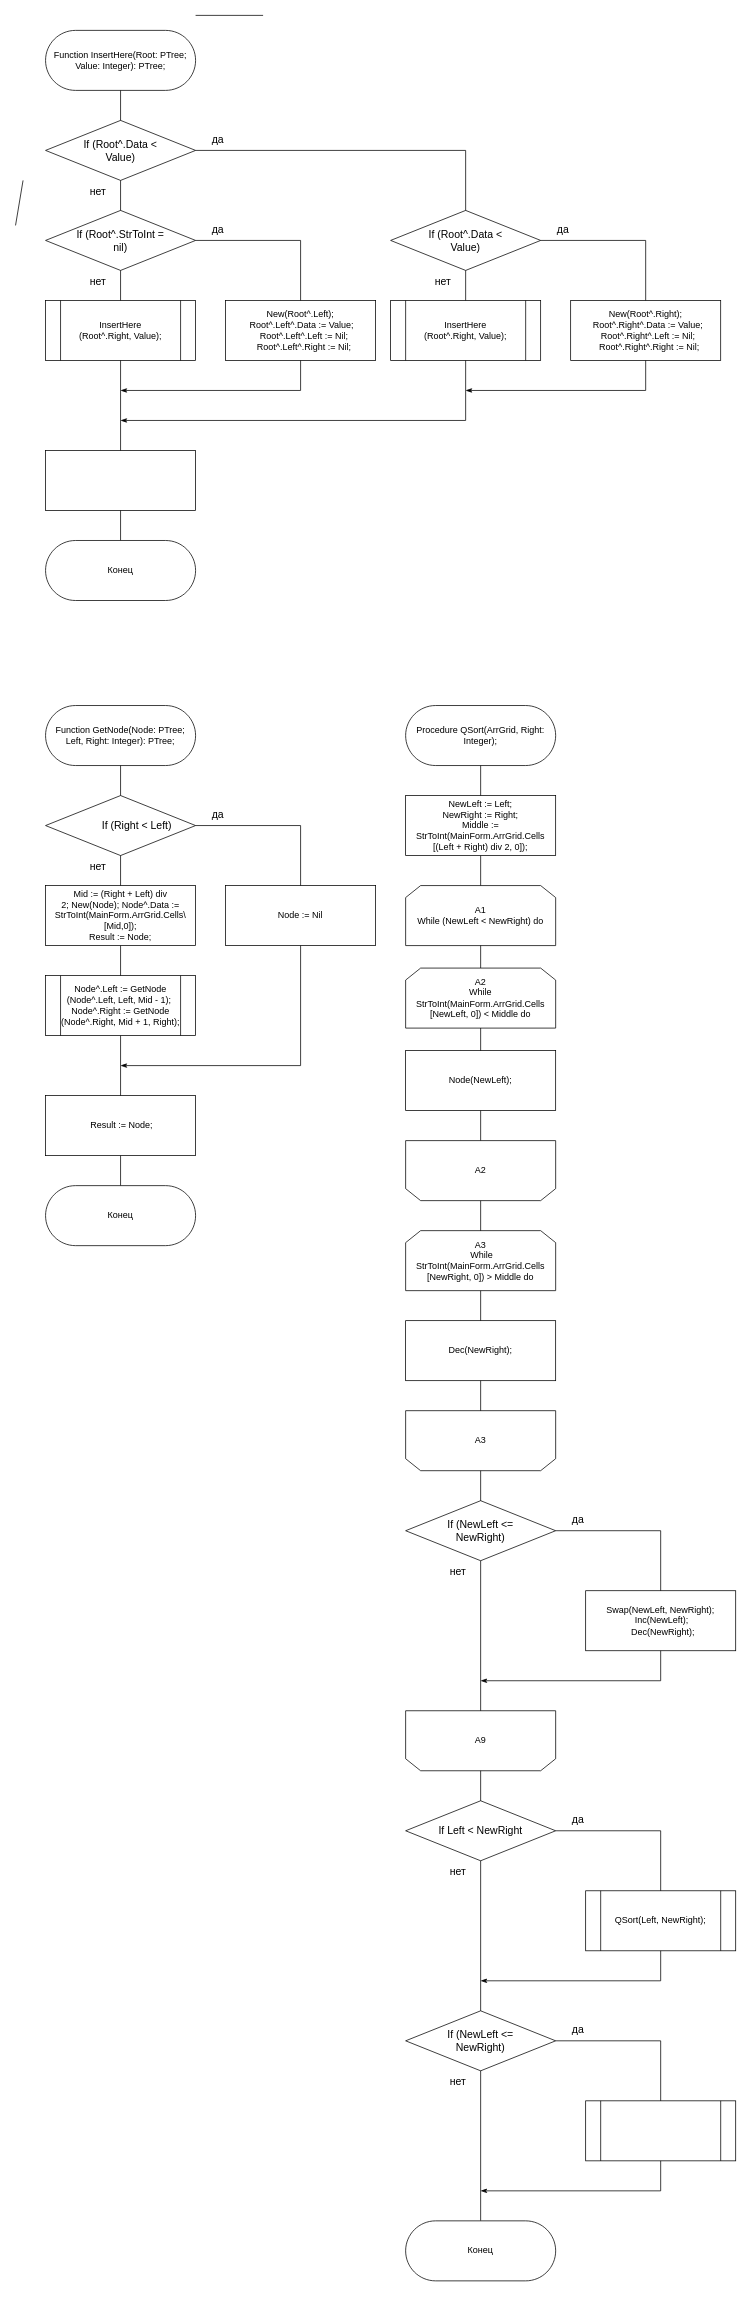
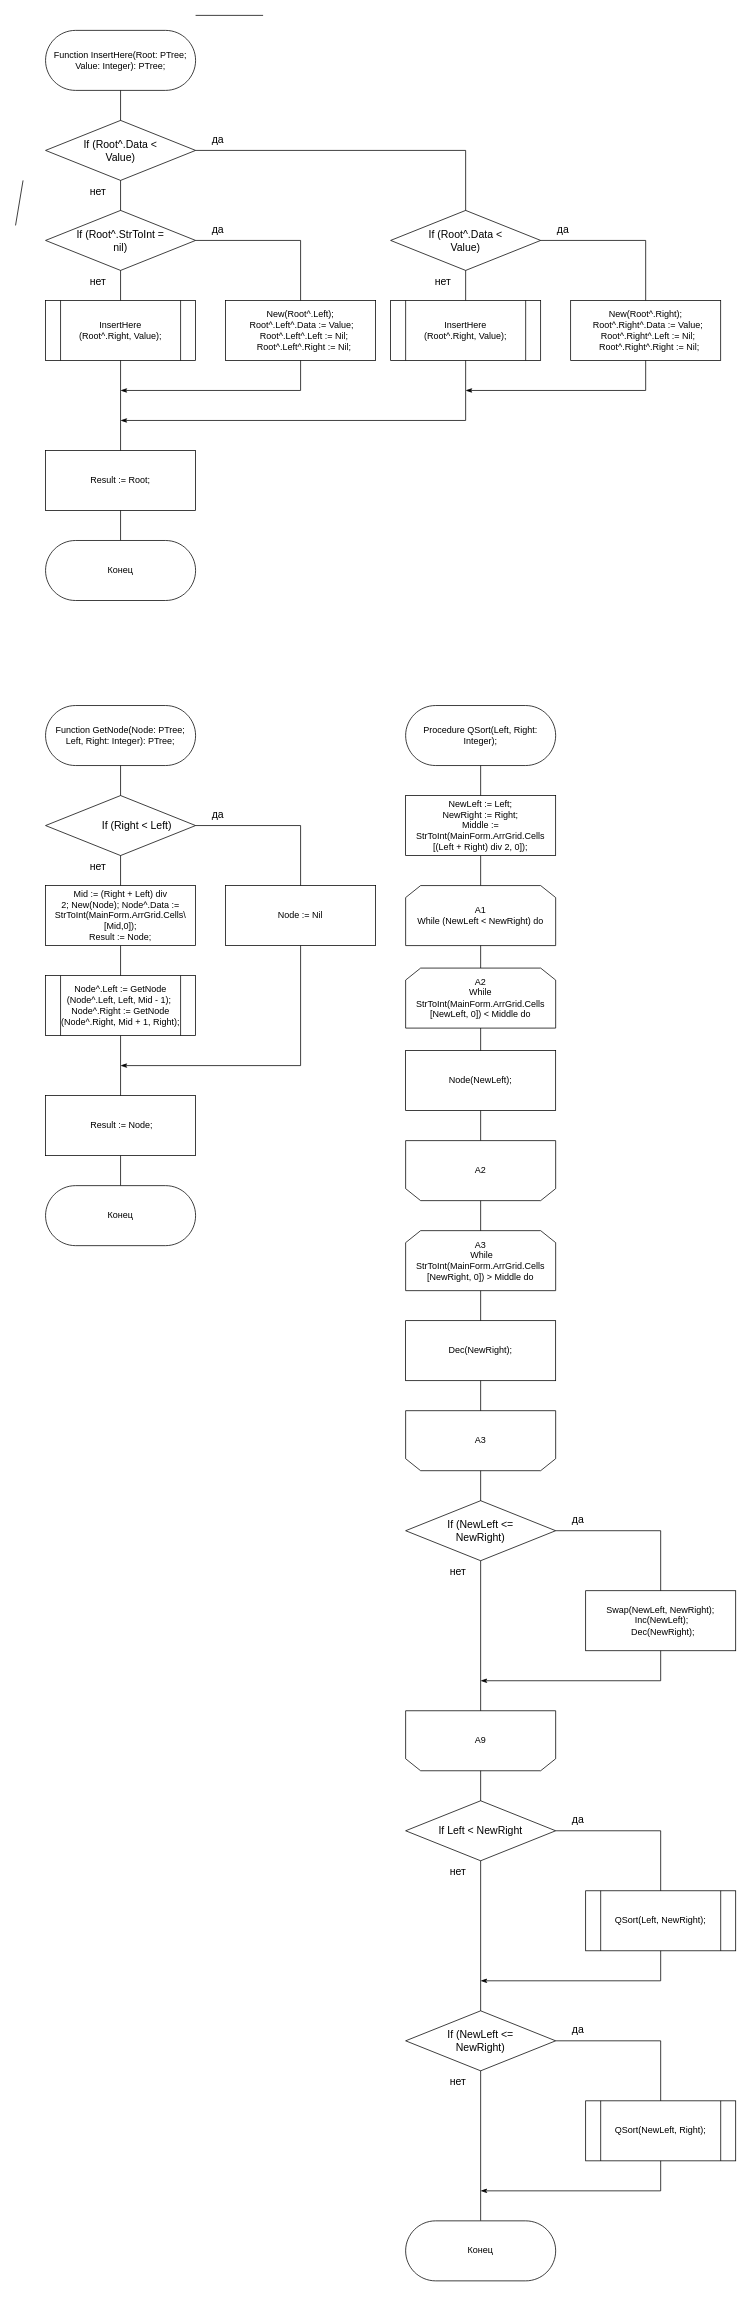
node "Result := Root;": added
node "Procedure QSort(ArrGrid, Right: Integer);": label "Procedure QSort(ArrGrid, Right: Integer);" -> "Procedure QSort(Left, Right: Integer);"
node "QSort(NewLeft, Right);": added
